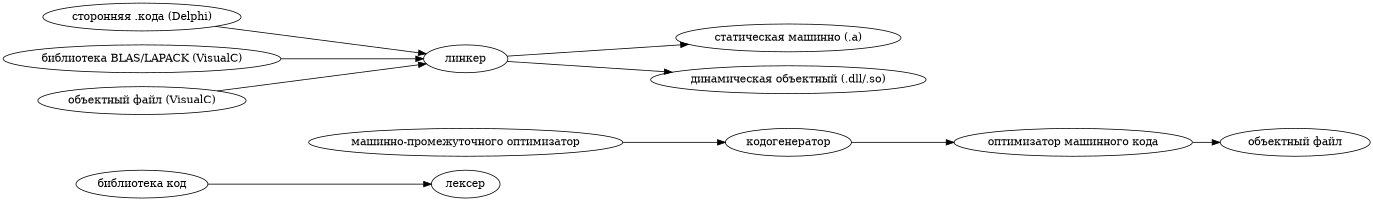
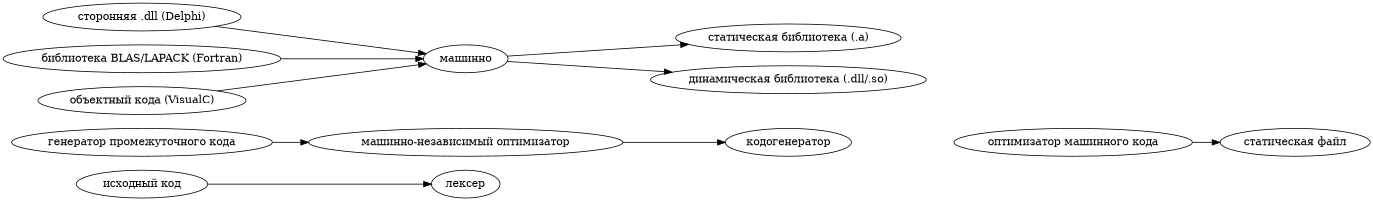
node "сторонняя .кода (Delphi)": label "сторонняя .кода (Delphi)" -> "сторонняя .dll (Delphi)"
node "статическая машинно (.a)": label "статическая машинно (.a)" -> "статическая библиотека (.a)"
node "библиотека BLAS/LAPACK (VisualC)": label "библиотека BLAS/LAPACK (VisualC)" -> "библиотека BLAS/LAPACK (Fortran)"
node "линкер": label "линкер" -> "машинно"
node "динамическая объектный (.dll/.so)": label "динамическая объектный (.dll/.so)" -> "динамическая библиотека (.dll/.so)"
node "объектный файл (VisualC)": label "объектный файл (VisualC)" -> "объектный кода (VisualC)"
node "генератор промежуточного кода": added
node "машинно-промежуточного оптимизатор": label "машинно-промежуточного оптимизатор" -> "машинно-независимый оптимизатор"
edge "кодогенератор" -> "оптимизатор машинного кода": removed
node "объектный файл": label "объектный файл" -> "статическая файл"
node "библиотека код": label "библиотека код" -> "исходный код"
